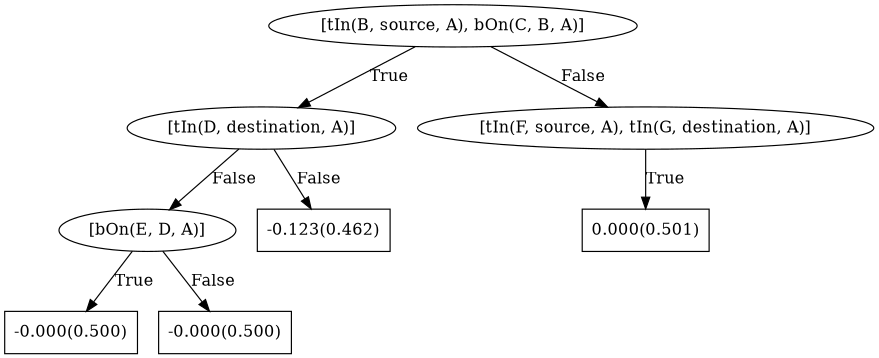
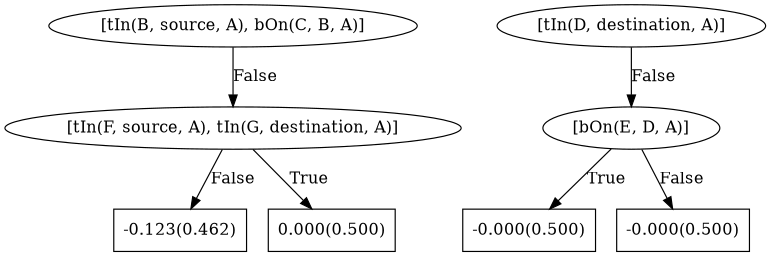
edge "[tIn(B, source, A), bOn(C, B, A)]" -> "[tIn(D, destination, A)]": removed, label "True"
edge "[tIn(D, destination, A)]" -> "-0.123(0.462)": now "[tIn(F, source, A), tIn(G, destination, A)]" -> "-0.123(0.462)"
node "0.000(0.501)": label "0.000(0.501)" -> "0.000(0.500)"
